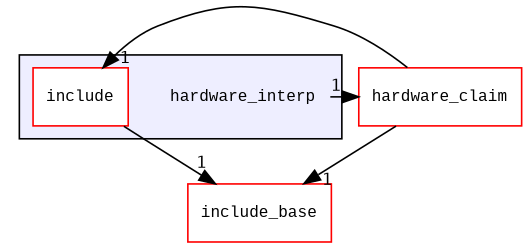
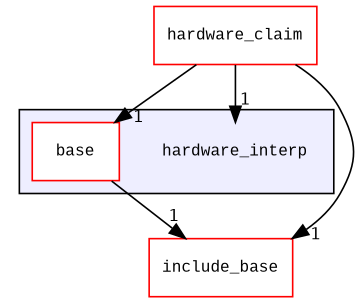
node "include": label "include" -> "base"
edge "hardware_interp" -> "hardware_claim": reversed
